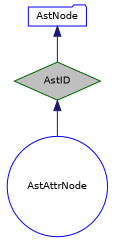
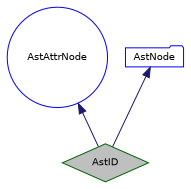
edge "AstAttrNode" -> "AstID": reversed
